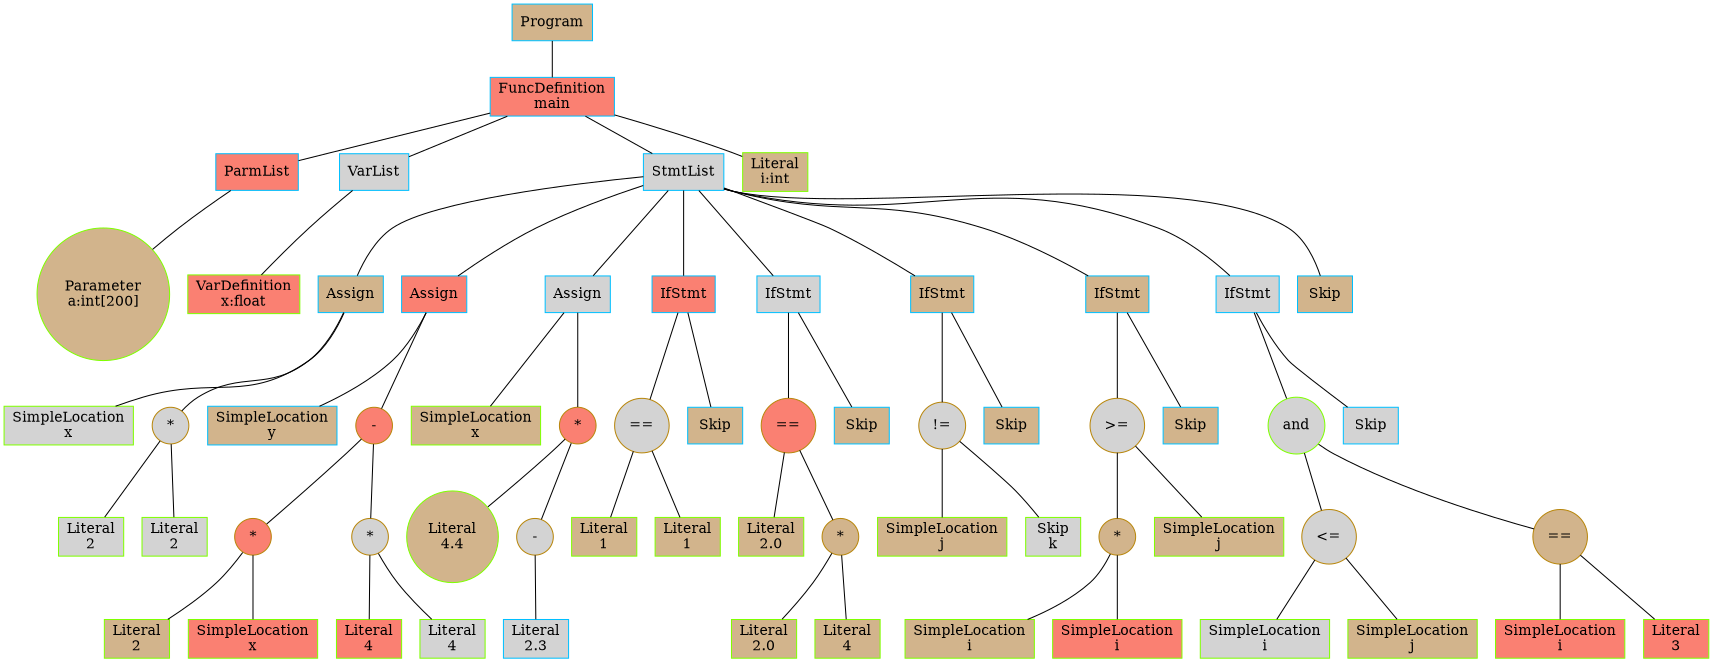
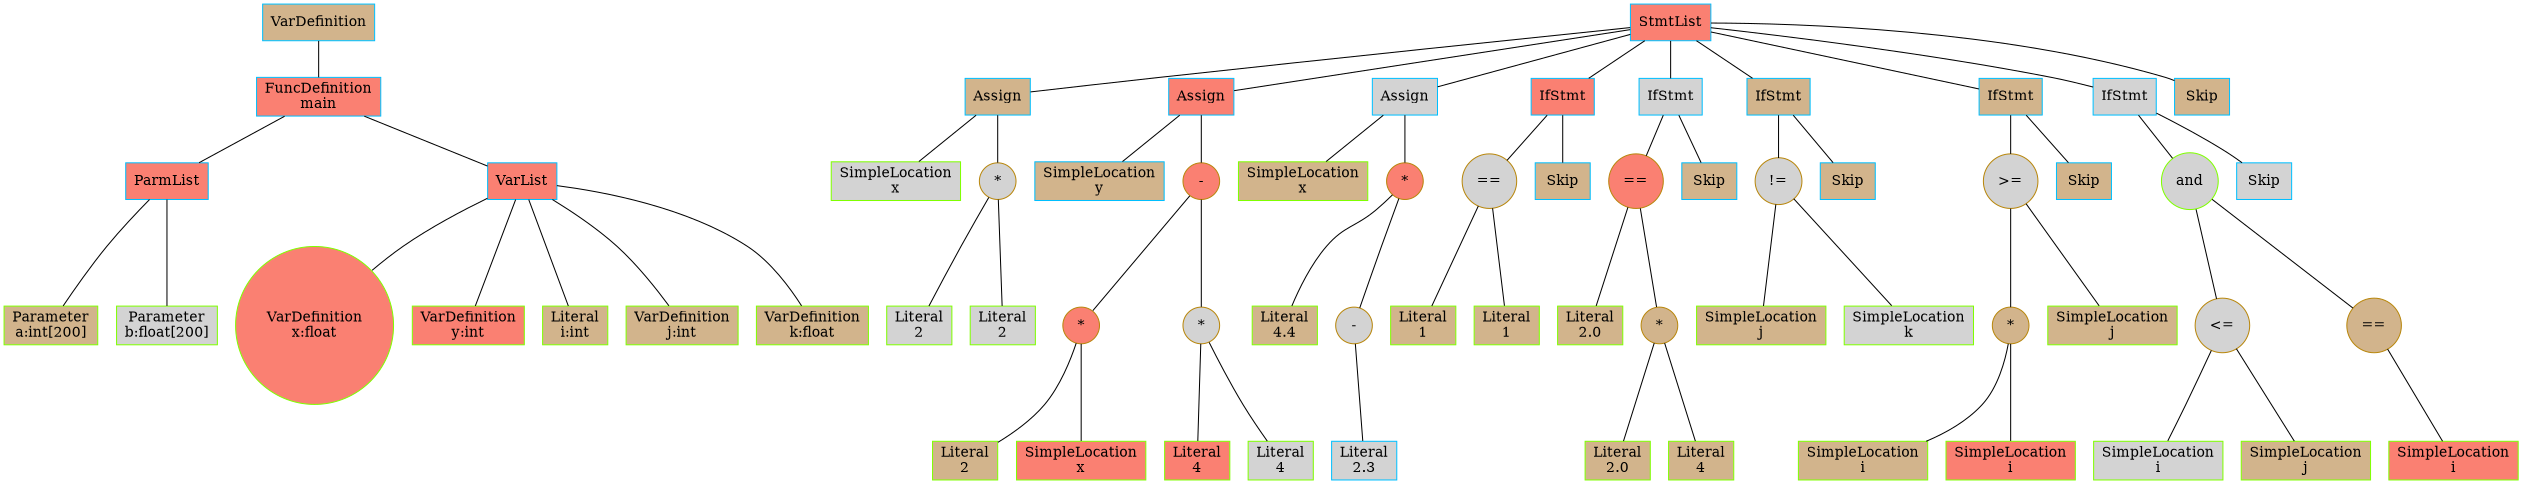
node "Program": label "Program" -> "VarDefinition"
edge "FuncDefinition main" -- "Literal i:int": now "VarList" -- "Literal i:int"
edge "FuncDefinition main" -- "StmtList": removed
node "VarList": fillcolor lightgrey -> salmon
node "StmtList": fillcolor lightgrey -> salmon
node "Parameter a:int[200]": shape circle -> box
node "VarDefinition x:float": shape box -> circle
node "Parameter b:float[200]": added
node "VarDefinition y:int": added
node "VarDefinition j:int": added
node "VarDefinition k:float": added
node "Literal 4.4": shape circle -> box
node "Skip k": label "Skip k" -> "SimpleLocation k"
node "Literal 3": removed
